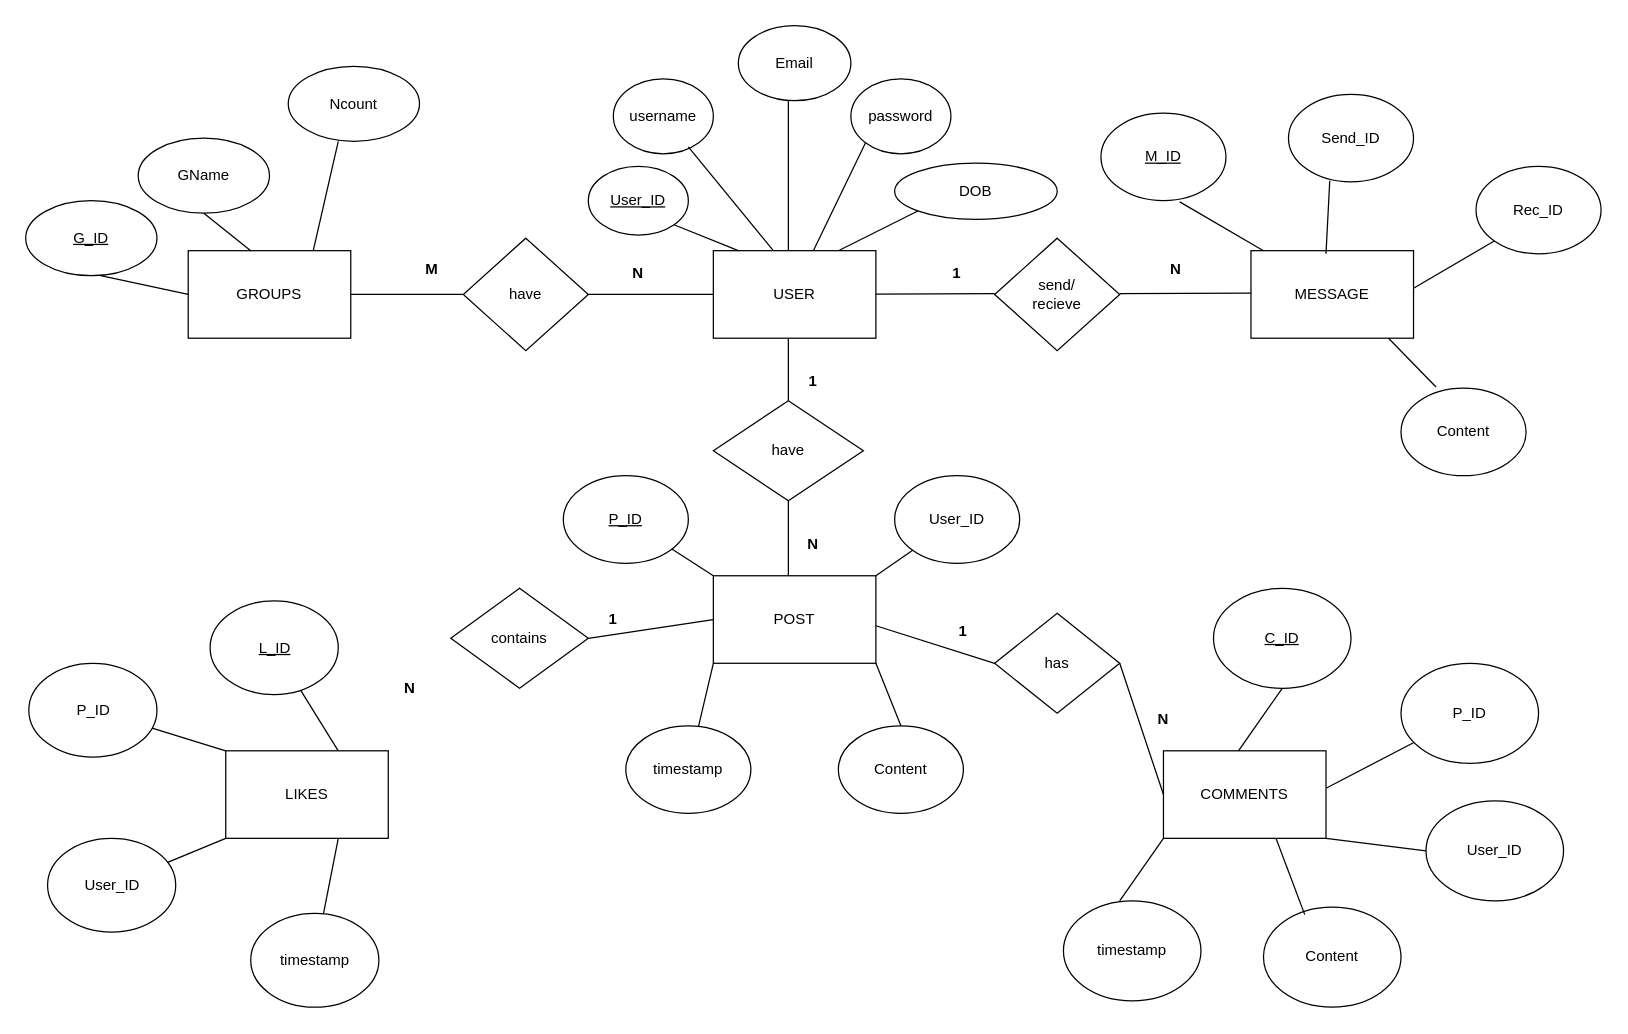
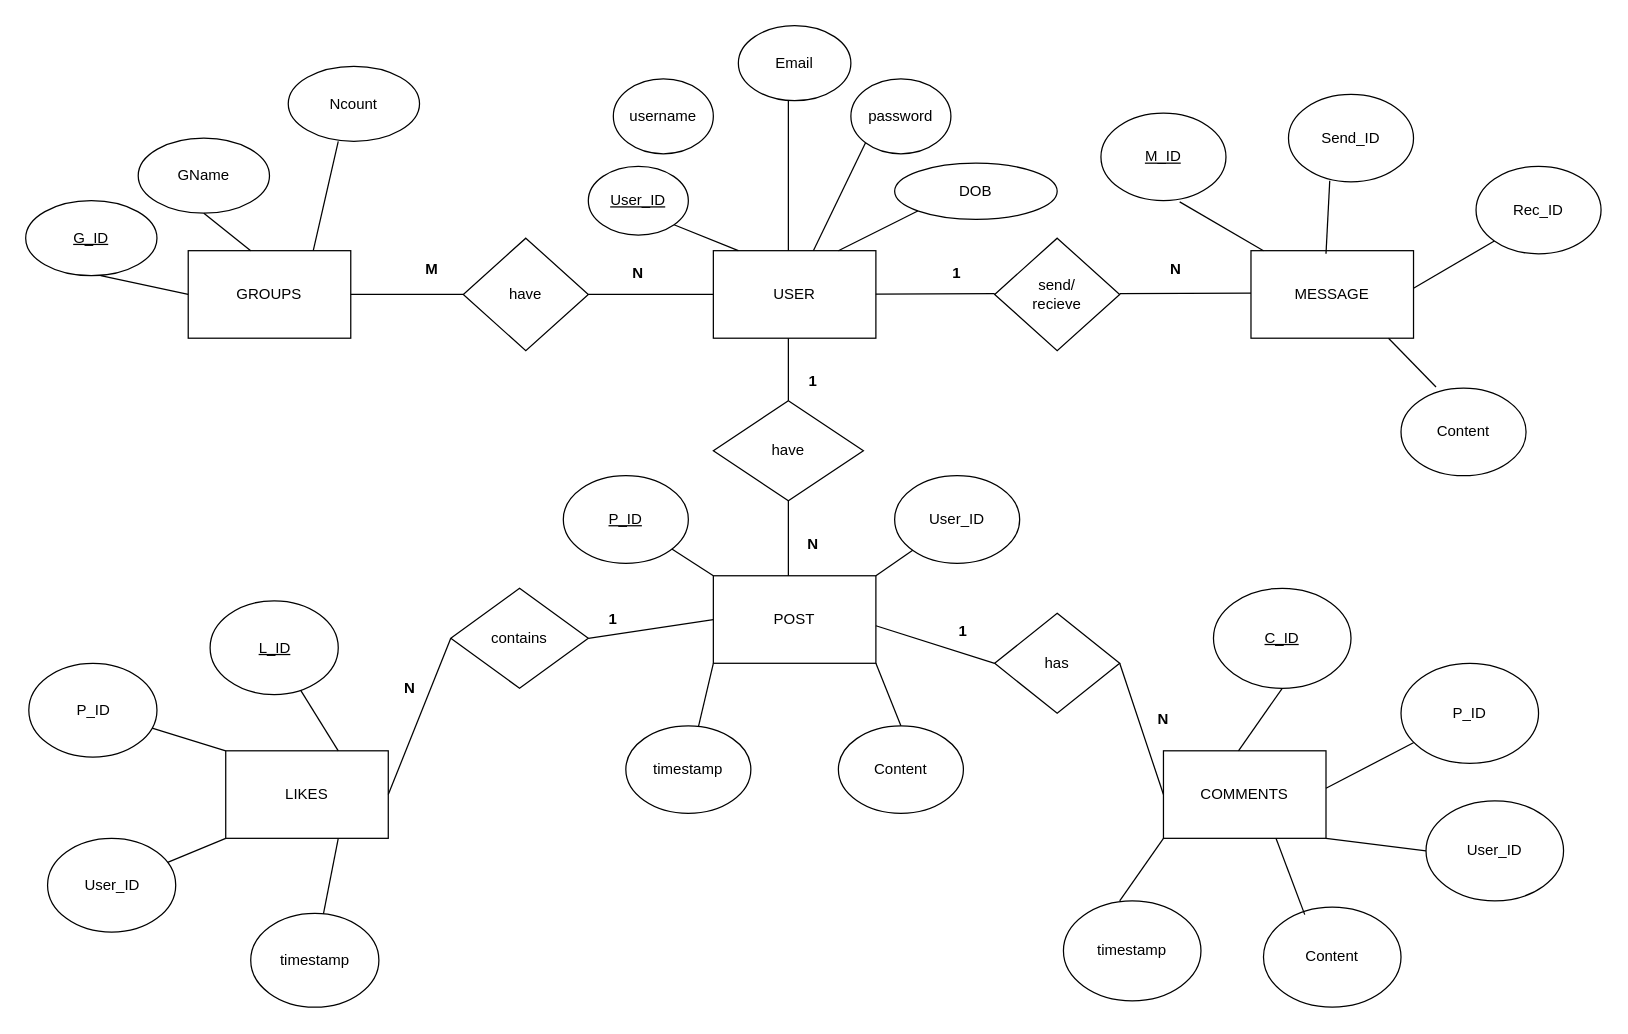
edge "username" -- "USER": removed
edge "contains" -- "LIKES": added
